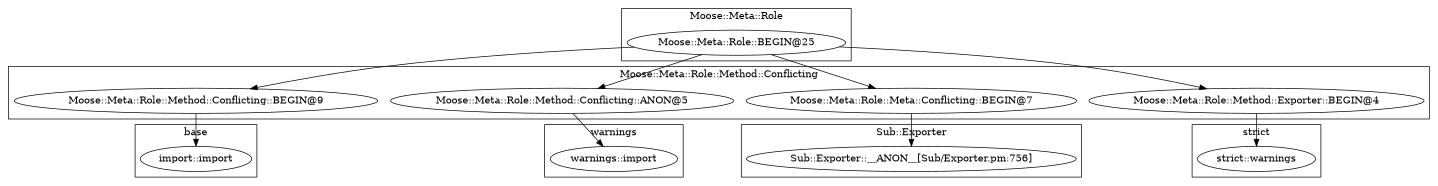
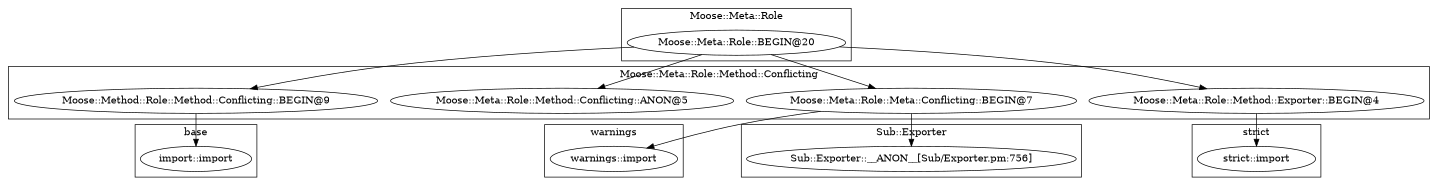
node "Moose::Meta::Role::BEGIN@25": label "Moose::Meta::Role::BEGIN@25" -> "Moose::Meta::Role::BEGIN@20"
node "Moose::Meta::Role::Method::Conflicting::BEGIN@9": label "Moose::Meta::Role::Method::Conflicting::BEGIN@9" -> "Moose::Method::Role::Method::Conflicting::BEGIN@9"
edge "Moose::Meta::Role::Method::Conflicting::ANON@5" -> "warnings::import": now "Moose::Meta::Role::Meta::Conflicting::BEGIN@7" -> "warnings::import"
node "strict::warnings": label "strict::warnings" -> "strict::import"
